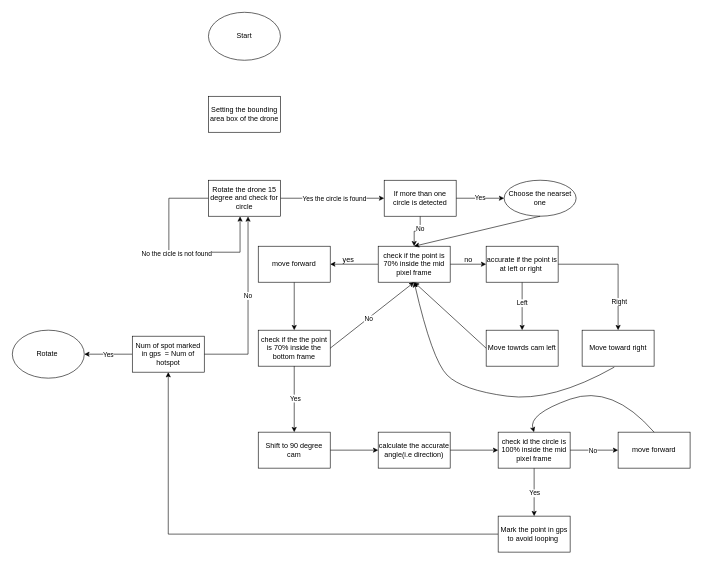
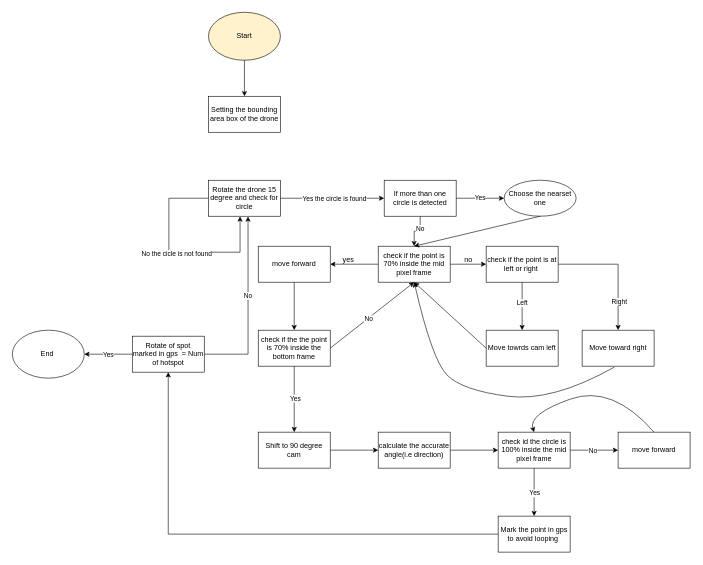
node "Start": fillcolor #ffffff -> #fff2cc
edge "Start" -> "Setting the bounding area box of the drone": added
node "accurate if the point is at left or right": label "accurate if the point is at left or right" -> "check if the point is at left or right"
node "Rotate": label "Rotate" -> "End"
node "Num of spot marked in gps = Num of hotspot": label "Num of spot marked in gps = Num of hotspot" -> "Rotate of spot marked in gps = Num of hotspot"
